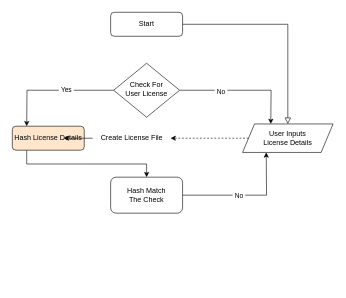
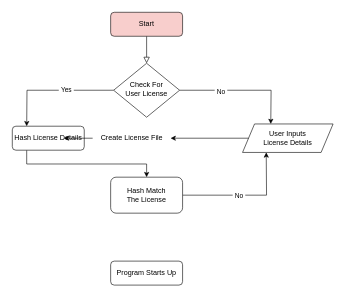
node "Start": fillcolor #ffffff -> #f8cecc
edge "Start" -> "User Inputs License Details": now "Start" -> "Check For User License"
node "Hash License Details": fillcolor #ffe6cc -> #ffffff
edge "User Inputs License Details" -> "Create License File": style dashed -> solid
node "Hash Match The Check": label "Hash Match The Check" -> "Hash Match The License"
node "Program Starts Up": added
